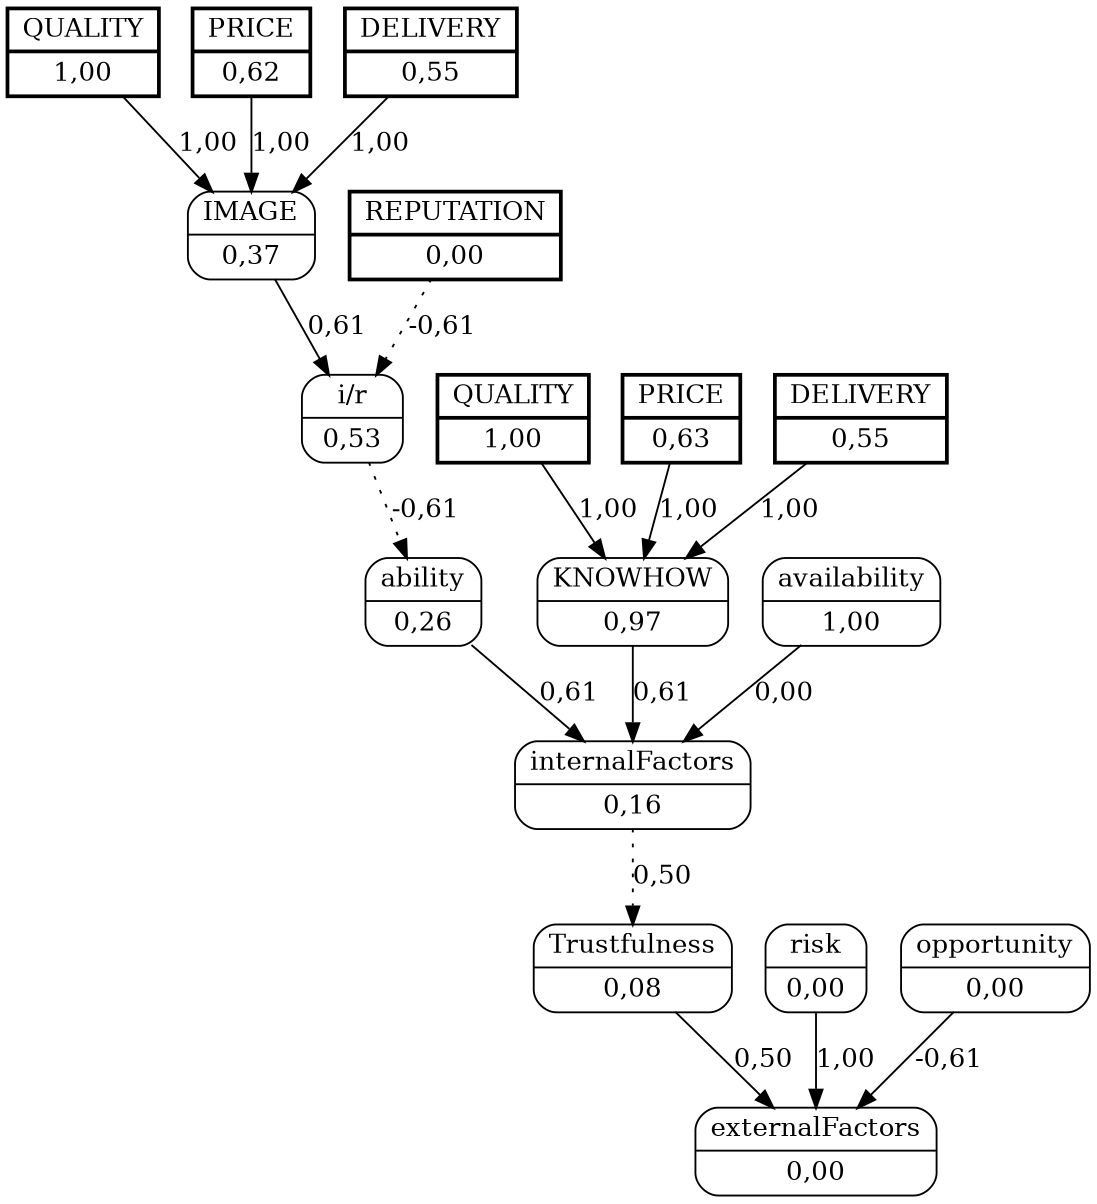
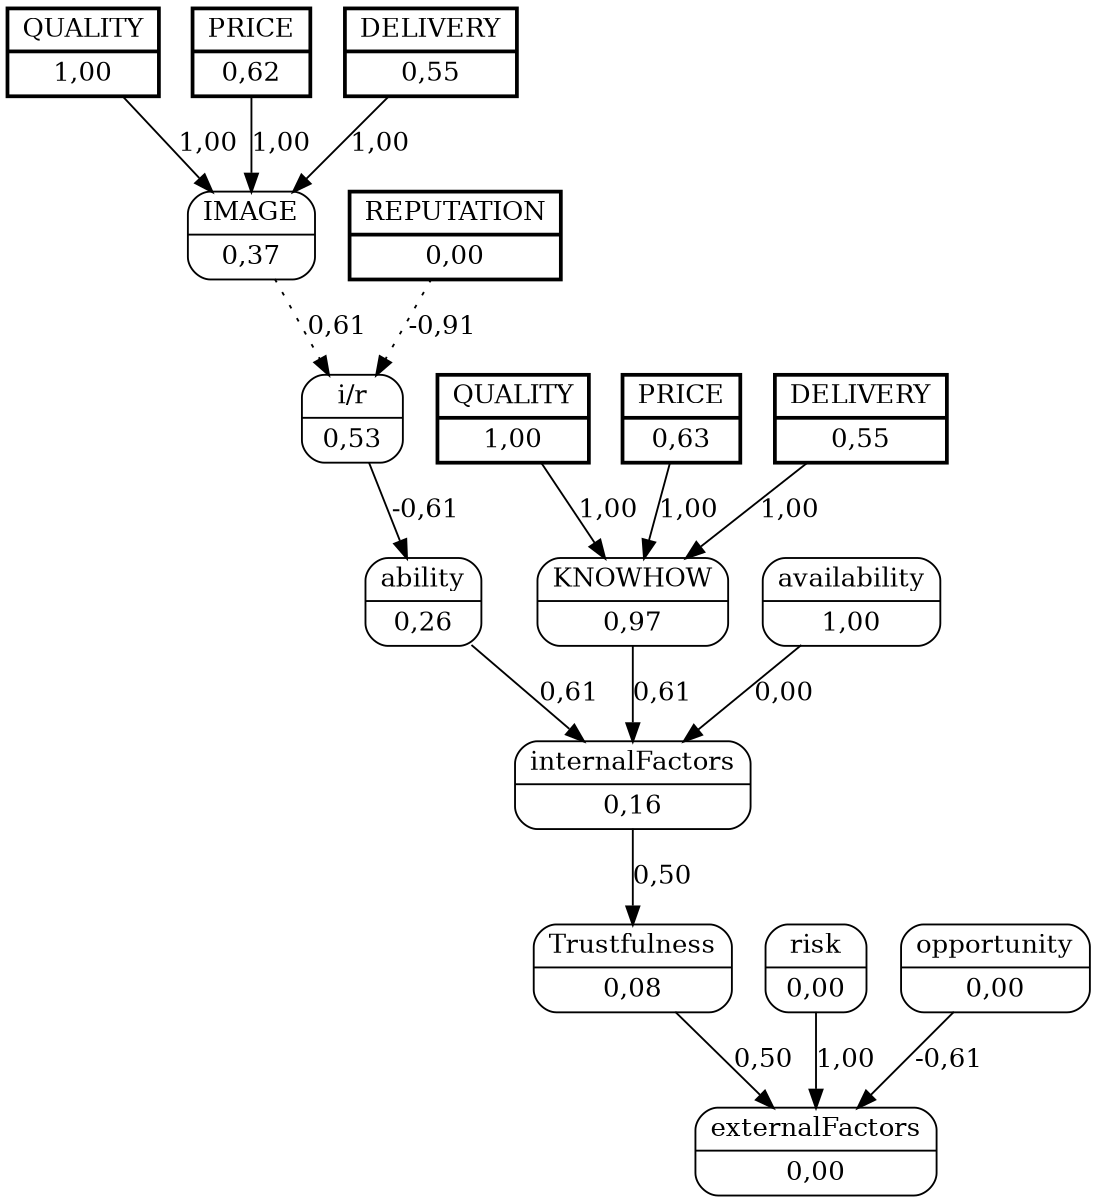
edge "IMAGE" -> "i/r": style solid -> dotted
edge "REPUTATION" -> "i/r": label "-0,61" -> "-0,91"
edge "i/r" -> "ability": style dotted -> solid
edge "internalFactors" -> "Trustfulness": style dotted -> solid
